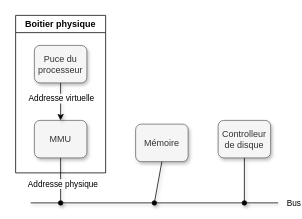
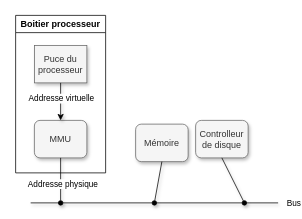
node "Boitier physique": label "Boitier physique" -> "Boitier processeur"
node "Puce du processeur": shape rounded rectangle -> rectangle
node "Controlleur de disque": moved (244, 139) -> (222, 139)
